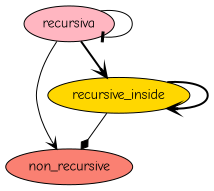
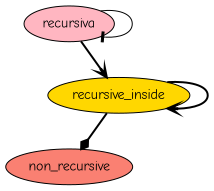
edge "recursiva" -> "non_recursive": removed
edge "recursive_inside" -> "non_recursive": style solid -> bold
